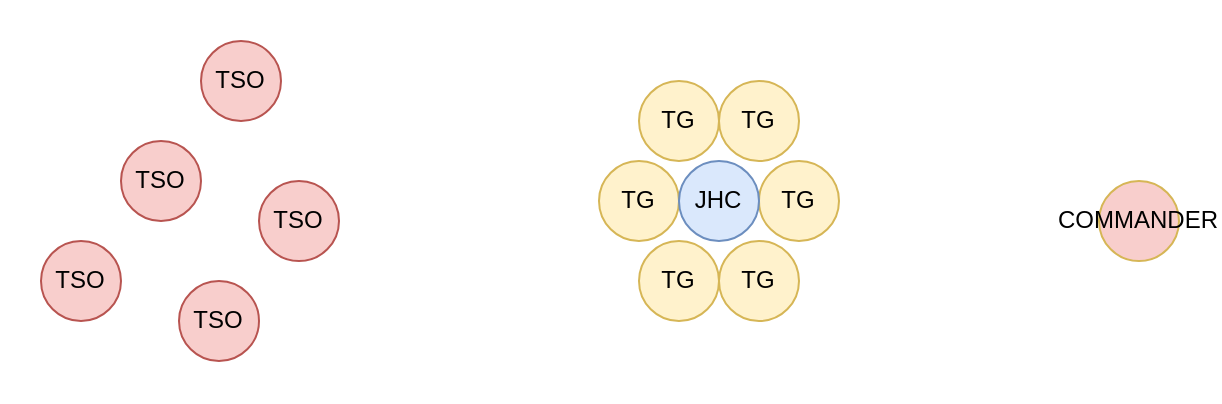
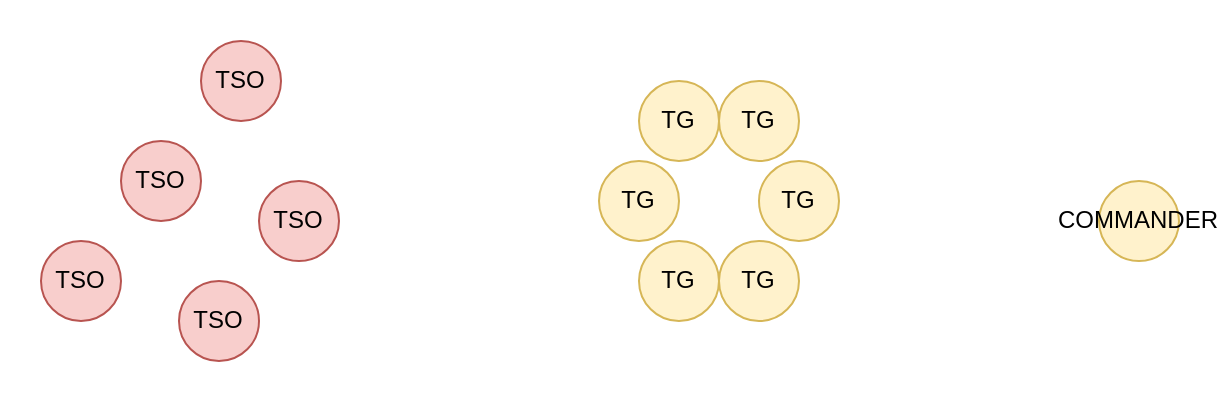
node "JHC": removed
node "COMMANDER": fillcolor #f8cecc -> #fff2cc
